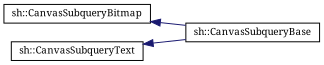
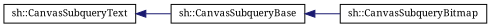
edge "sh::CanvasSubqueryBase" -> "sh::CanvasSubqueryBitmap": reversed
